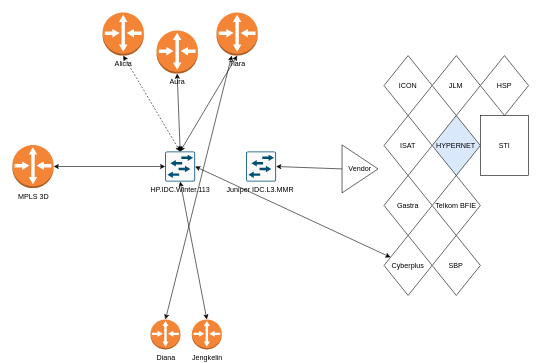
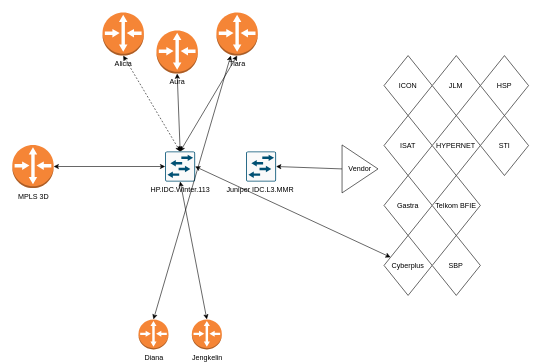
node "HYPERNET": fillcolor #dae8fc -> #ffffff
node "STI": shape rectangle -> diamond
node "Diana": moved (166, 335) -> (154, 335)
